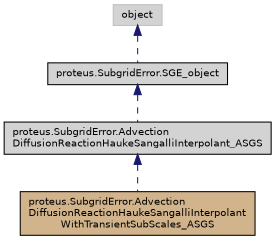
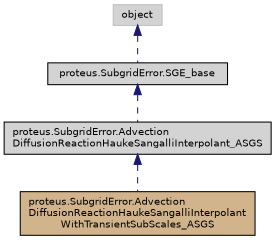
node "proteus.SubgridError.SGE_object": label "proteus.SubgridError.SGE_object" -> "proteus.SubgridError.SGE_base"
